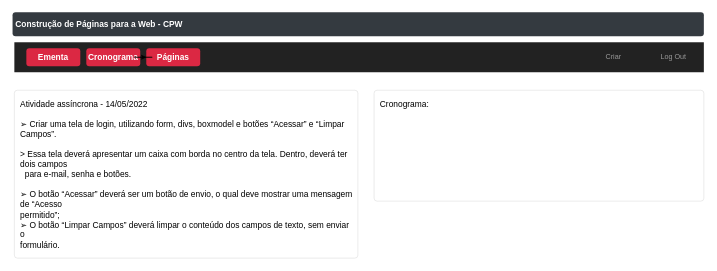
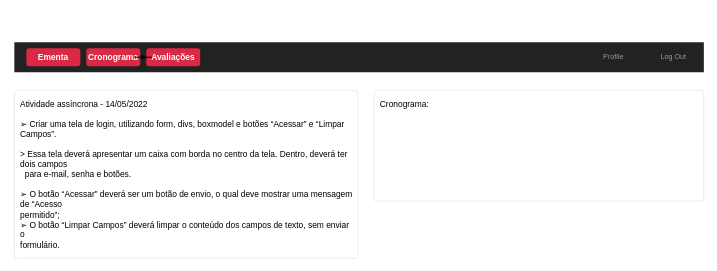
node "Construção de Páginas para a Web - CPW": removed
node "Páginas": label "Páginas" -> "Avaliações"
node "Criar": label "Criar" -> "Profile"
